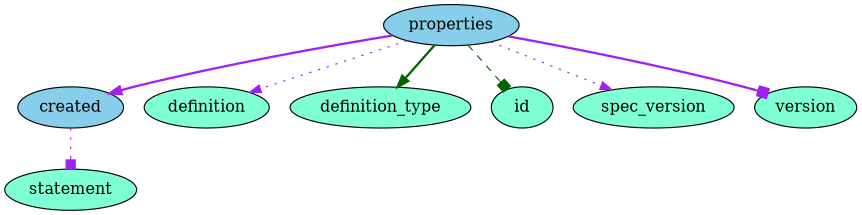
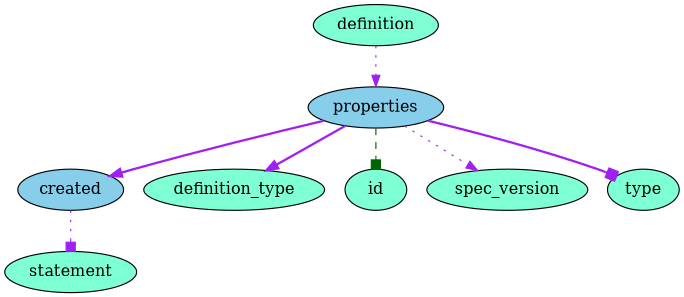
edge "properties" -> "definition_type": color darkgreen -> purple
edge "properties" -> "definition": reversed
node "version": label "version" -> "type"
